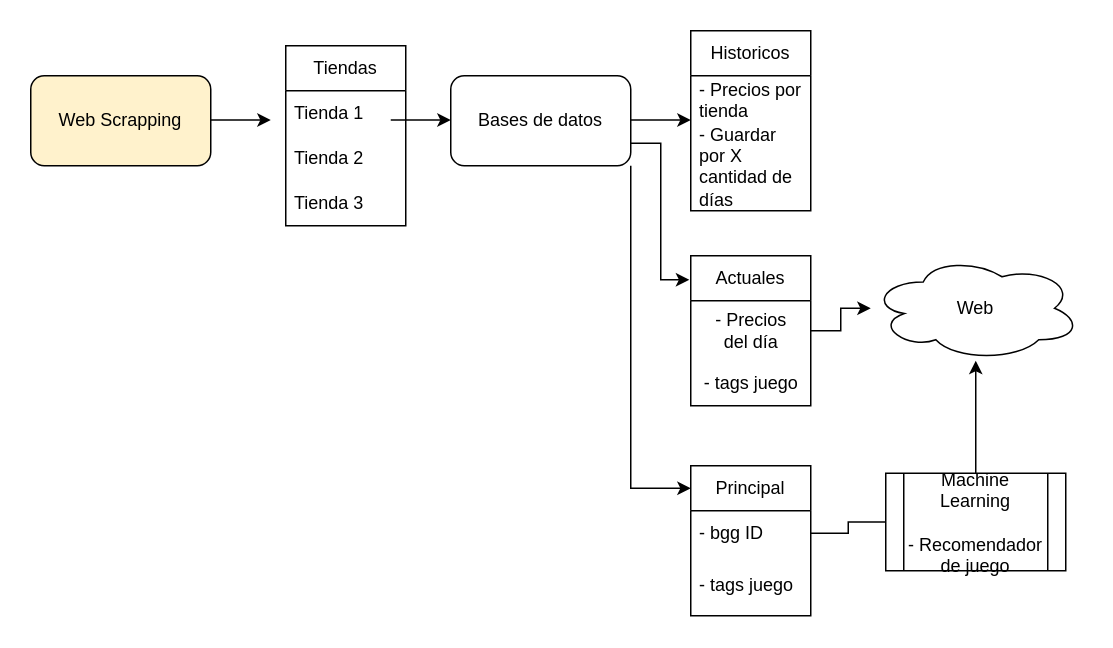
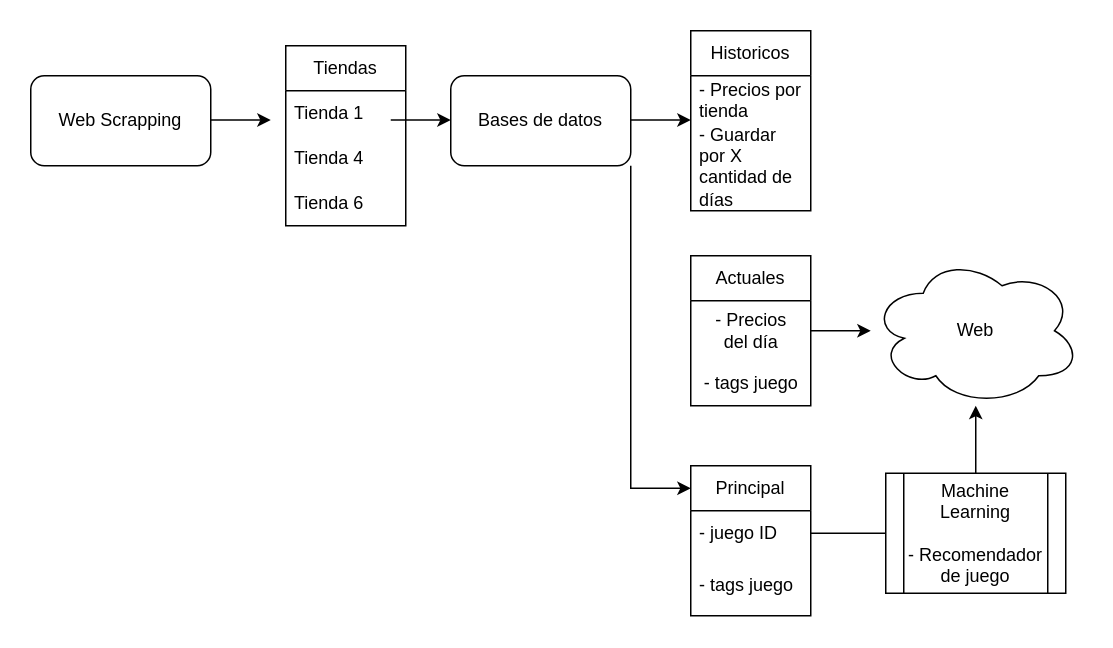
node "Web Scrapping": fillcolor #fff2cc -> #ffffff
node "Tienda 2": label "Tienda 2" -> "Tienda 4"
node "Tienda 3": label "Tienda 3" -> "Tienda 6"
edge "Bases de datos" -> "Actuales": removed
node "Web": size 210x105 -> 210x150
node "Machine Learning - Recomendador de juego": size 180x98 -> 180x120
node "- bgg ID": label "- bgg ID" -> "- juego ID"
